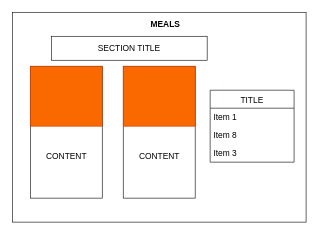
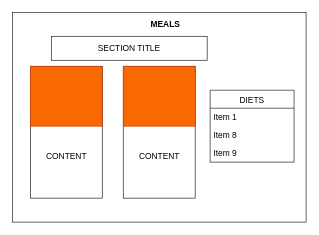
node "TITLE": label "TITLE" -> "DIETS"
node "Item 3": label "Item 3" -> "Item 9"
